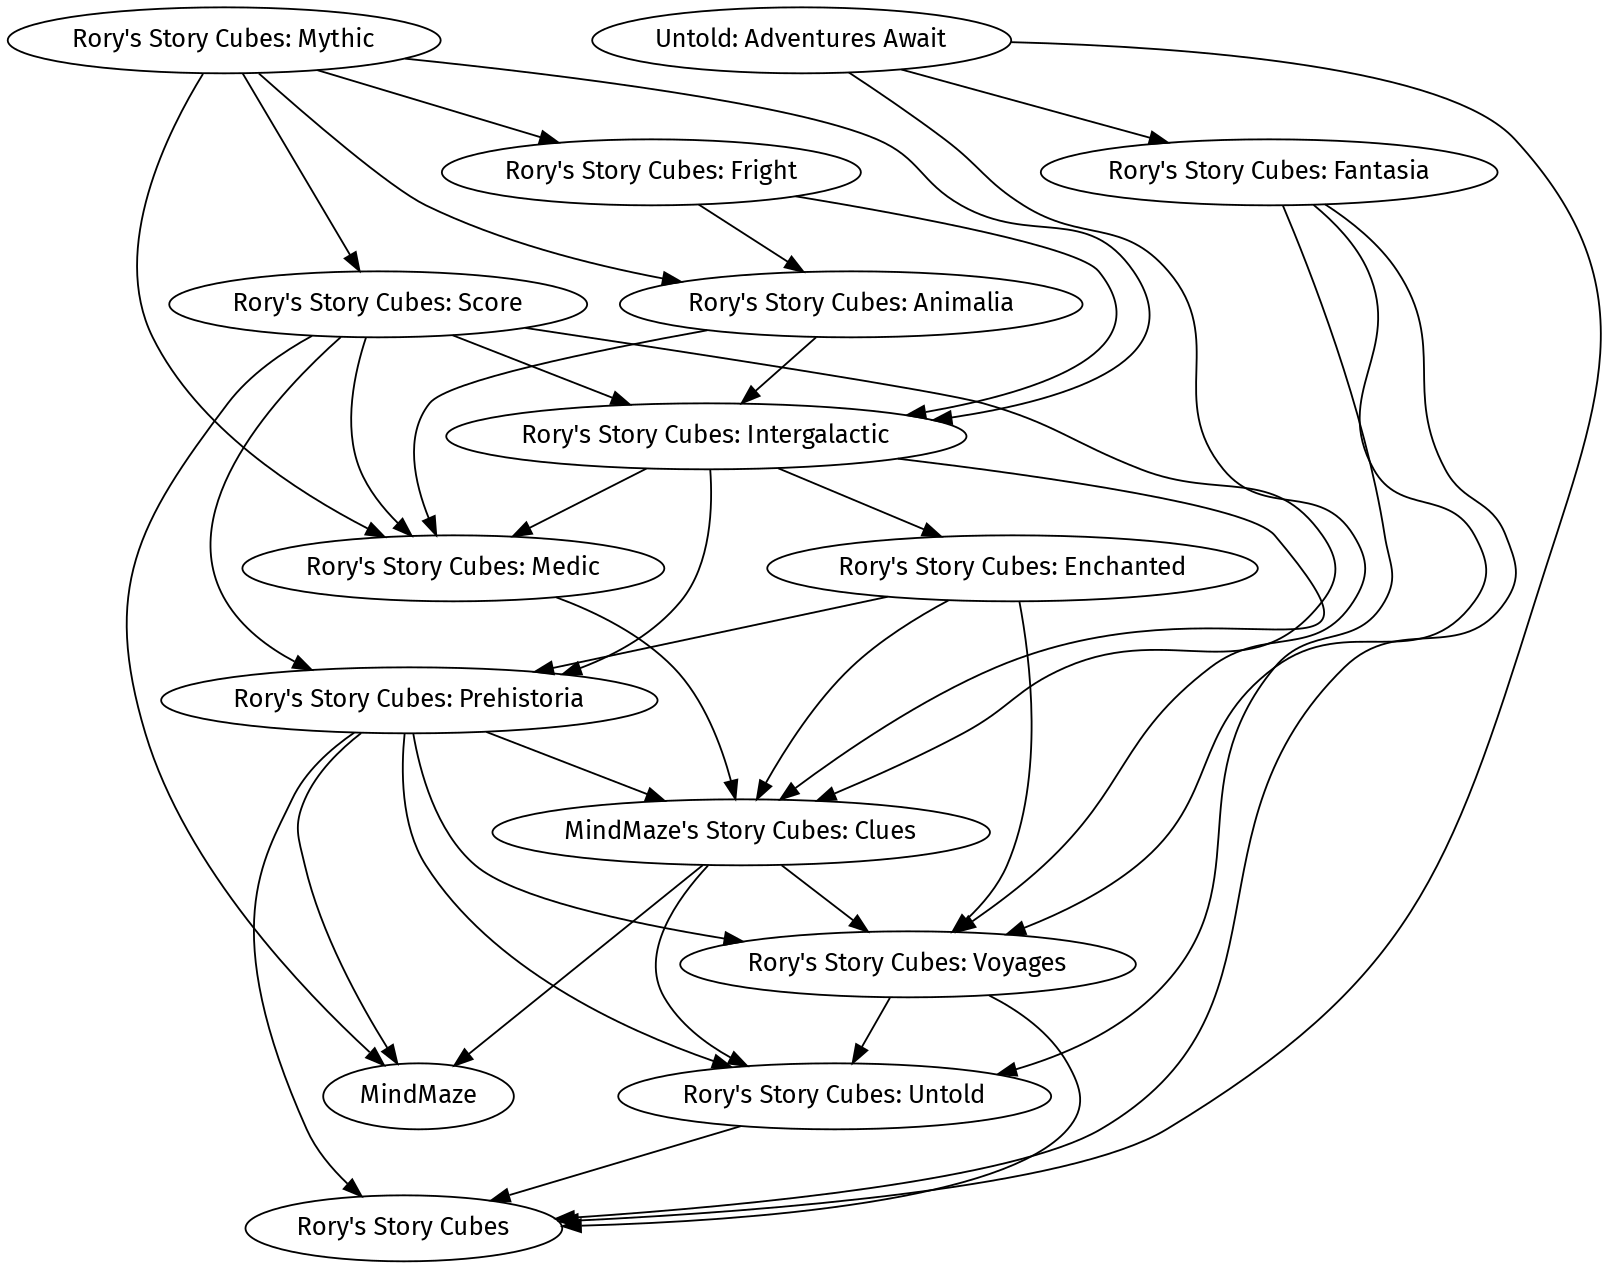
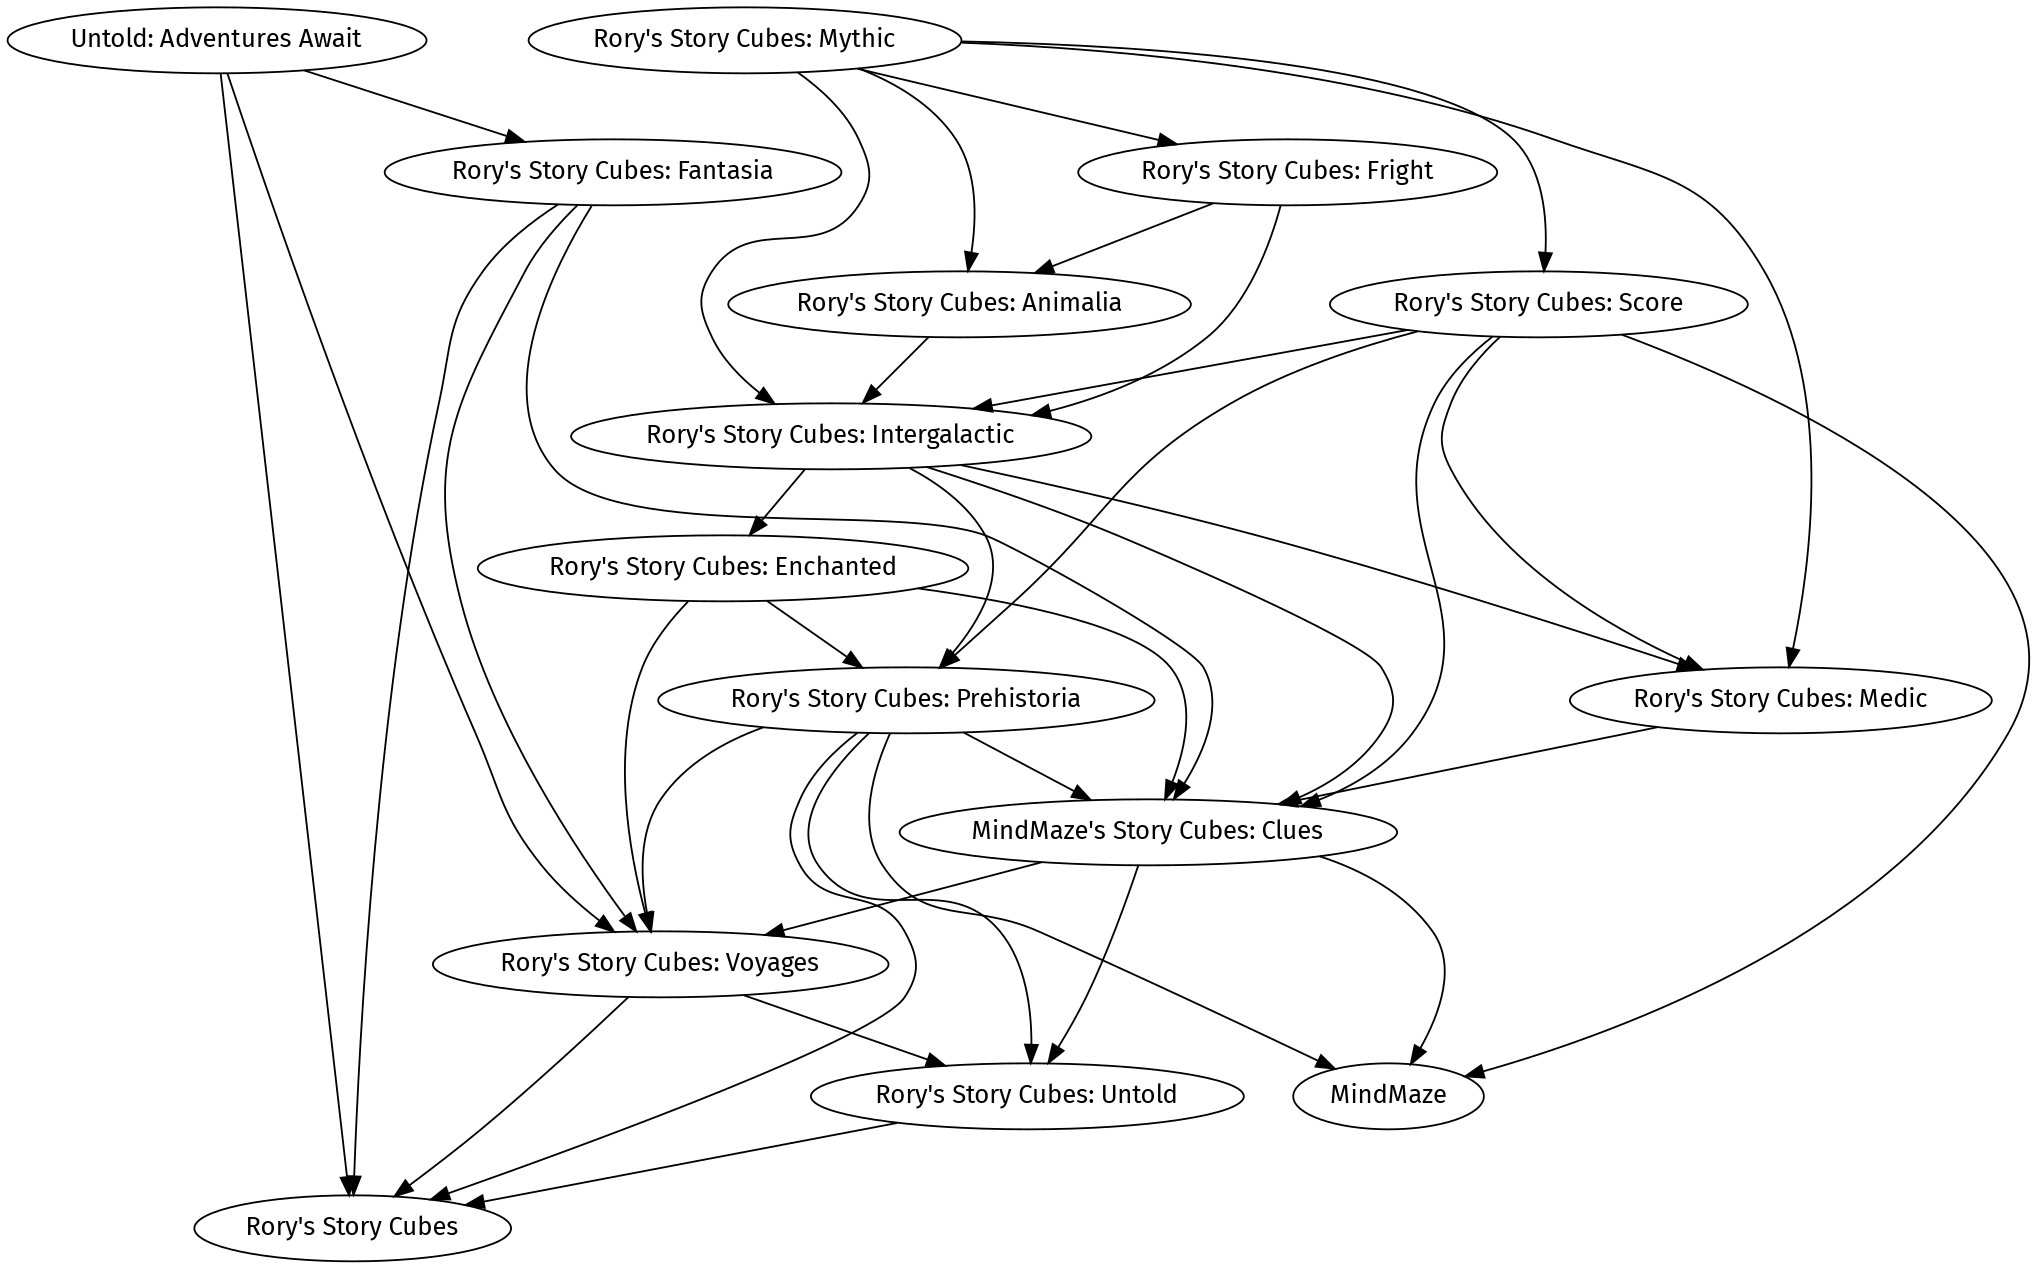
edge "Rory's Story Cubes: Animalia" -> "Rory's Story Cubes: Medic": removed
edge "Rory's Story Cubes: Fantasia" -> "Rory's Story Cubes: Untold": now "Rory's Story Cubes: Fantasia" -> "MindMaze's Story Cubes: Clues"
